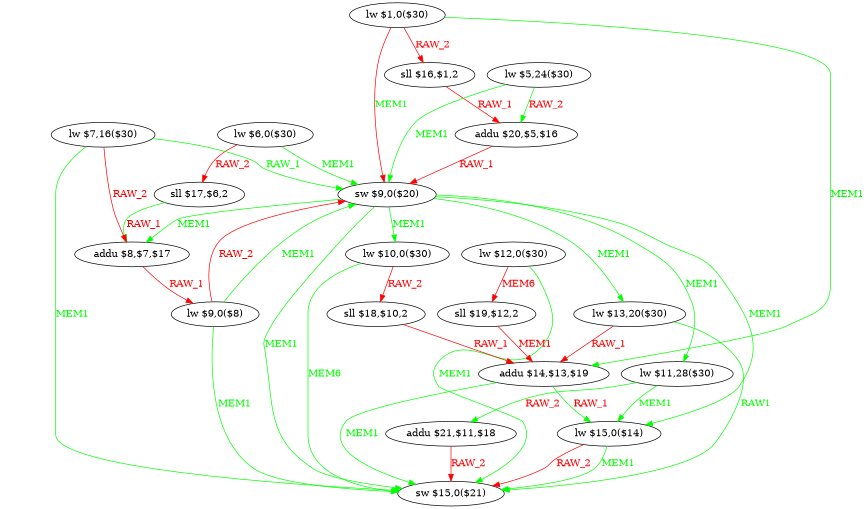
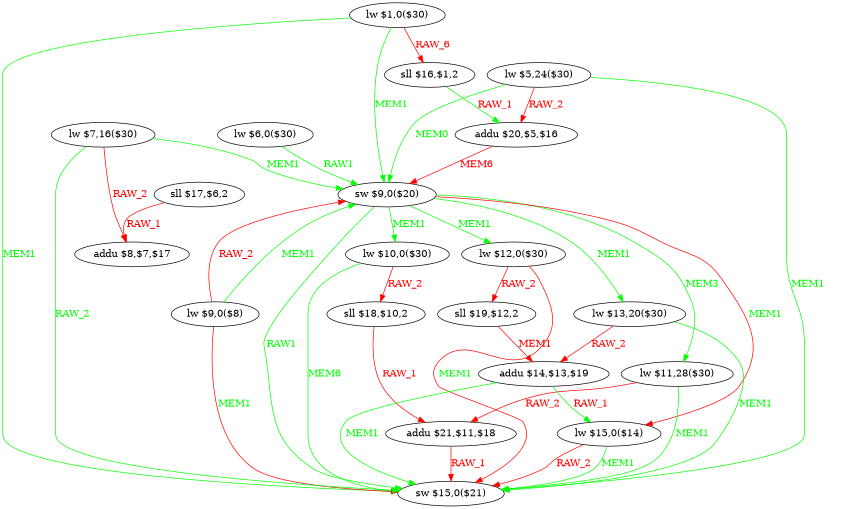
edge "lw $1,0($30)" -> "sll $16,$1,2": label "RAW_2" -> "RAW_6"
edge "lw $1,0($30)" -> "sw $9,0($20)": color red -> green
edge "lw $5,24($30)" -> "addu $20,$5,$16": color green -> red
edge "sll $16,$1,2" -> "addu $20,$5,$16": color red -> green
edge "lw $1,0($30)" -> "addu $14,$13,$19": now "lw $1,0($30)" -> "sw $15,0($21)"
edge "lw $5,24($30)" -> "sw $9,0($20)": label "MEM1" -> "MEM0"
edge "lw $6,0($30)" -> "sll $17,$6,2": removed, label "RAW_2"
edge "lw $7,16($30)" -> "sw $9,0($20)": label "RAW_1" -> "MEM1"
edge "lw $6,0($30)" -> "sw $9,0($20)": label "MEM1" -> "RAW1"
edge "addu $20,$5,$16" -> "sw $9,0($20)": label "RAW_1" -> "MEM6"
edge "sw $9,0($20)" -> "addu $8,$7,$17": now "sw $9,0($20)" -> "lw $12,0($30)"
edge "sll $17,$6,2" -> "addu $8,$7,$17": color green -> red
edge "sw $9,0($20)" -> "lw $15,0($14)": color green -> red
edge "lw $12,0($30)" -> "sll $19,$12,2": label "MEM6" -> "RAW_2"
edge "sw $9,0($20)" -> "lw $11,28($30)": label "MEM1" -> "MEM3"
edge "addu $8,$7,$17" -> "lw $9,0($8)": removed, label "RAW_1"
edge "lw $7,16($30)" -> "sw $15,0($21)": label "MEM1" -> "RAW_2"
edge "lw $5,24($30)" -> "sw $15,0($21)": added, label "MEM1"
edge "sll $18,$10,2" -> "addu $14,$13,$19": now "sll $18,$10,2" -> "addu $21,$11,$18"
edge "sw $9,0($20)" -> "sw $15,0($21)": label "MEM1" -> "RAW1"
edge "lw $13,20($30)" -> "addu $14,$13,$19": label "RAW_1" -> "RAW_2"
edge "lw $12,0($30)" -> "sw $15,0($21)": color green -> red
edge "lw $11,28($30)" -> "addu $21,$11,$18": color green -> red
edge "lw $11,28($30)" -> "lw $15,0($14)": now "lw $11,28($30)" -> "sw $15,0($21)"
edge "lw $13,20($30)" -> "sw $15,0($21)": label "RAW1" -> "MEM1"
edge "lw $9,0($8)" -> "sw $15,0($21)": color green -> red
edge "addu $21,$11,$18" -> "sw $15,0($21)": label "RAW_2" -> "RAW_1"
